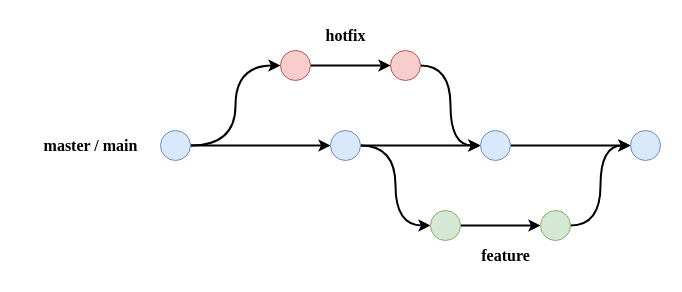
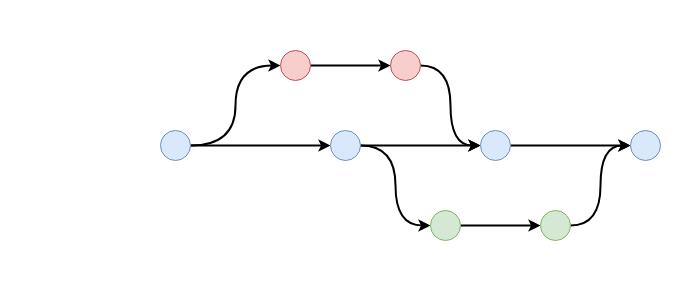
node "hotfix": removed
node "master / main": removed
node "feature": removed
